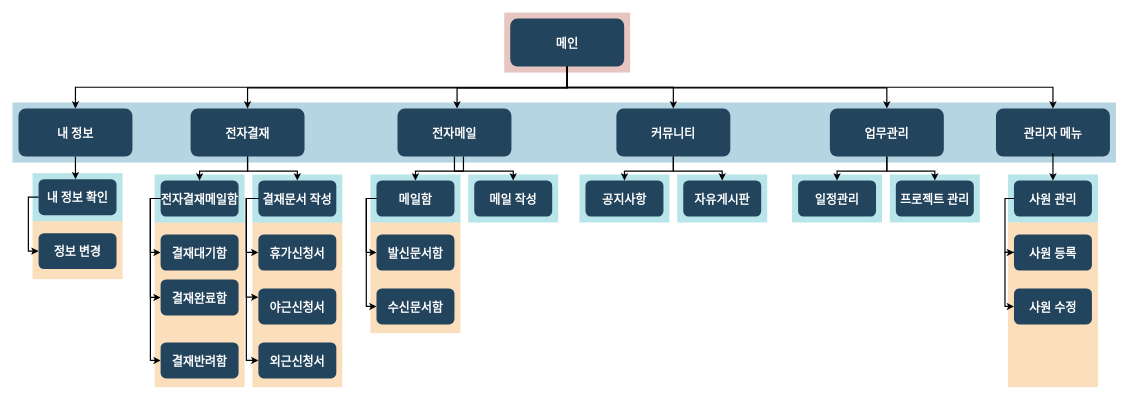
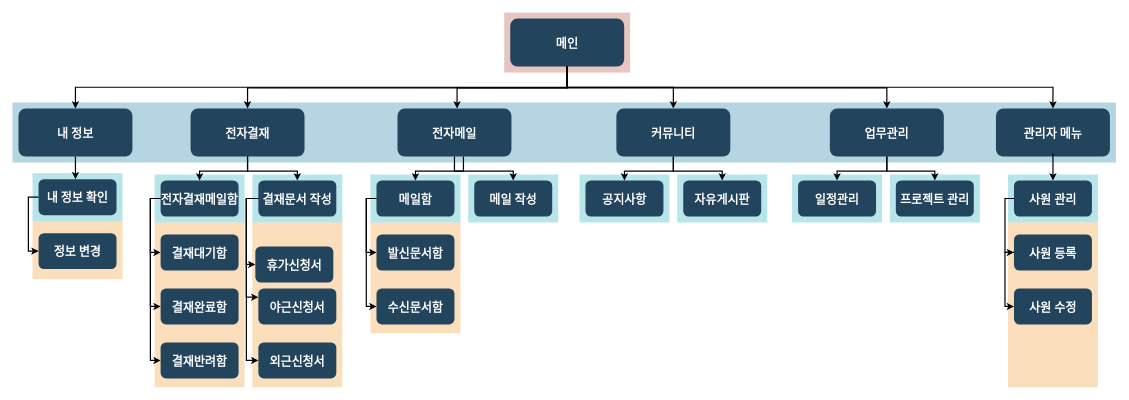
node "휴가신청서": moved (297, 253) -> (294, 265)
node "결재완료함": moved (200, 298) -> (200, 307)
